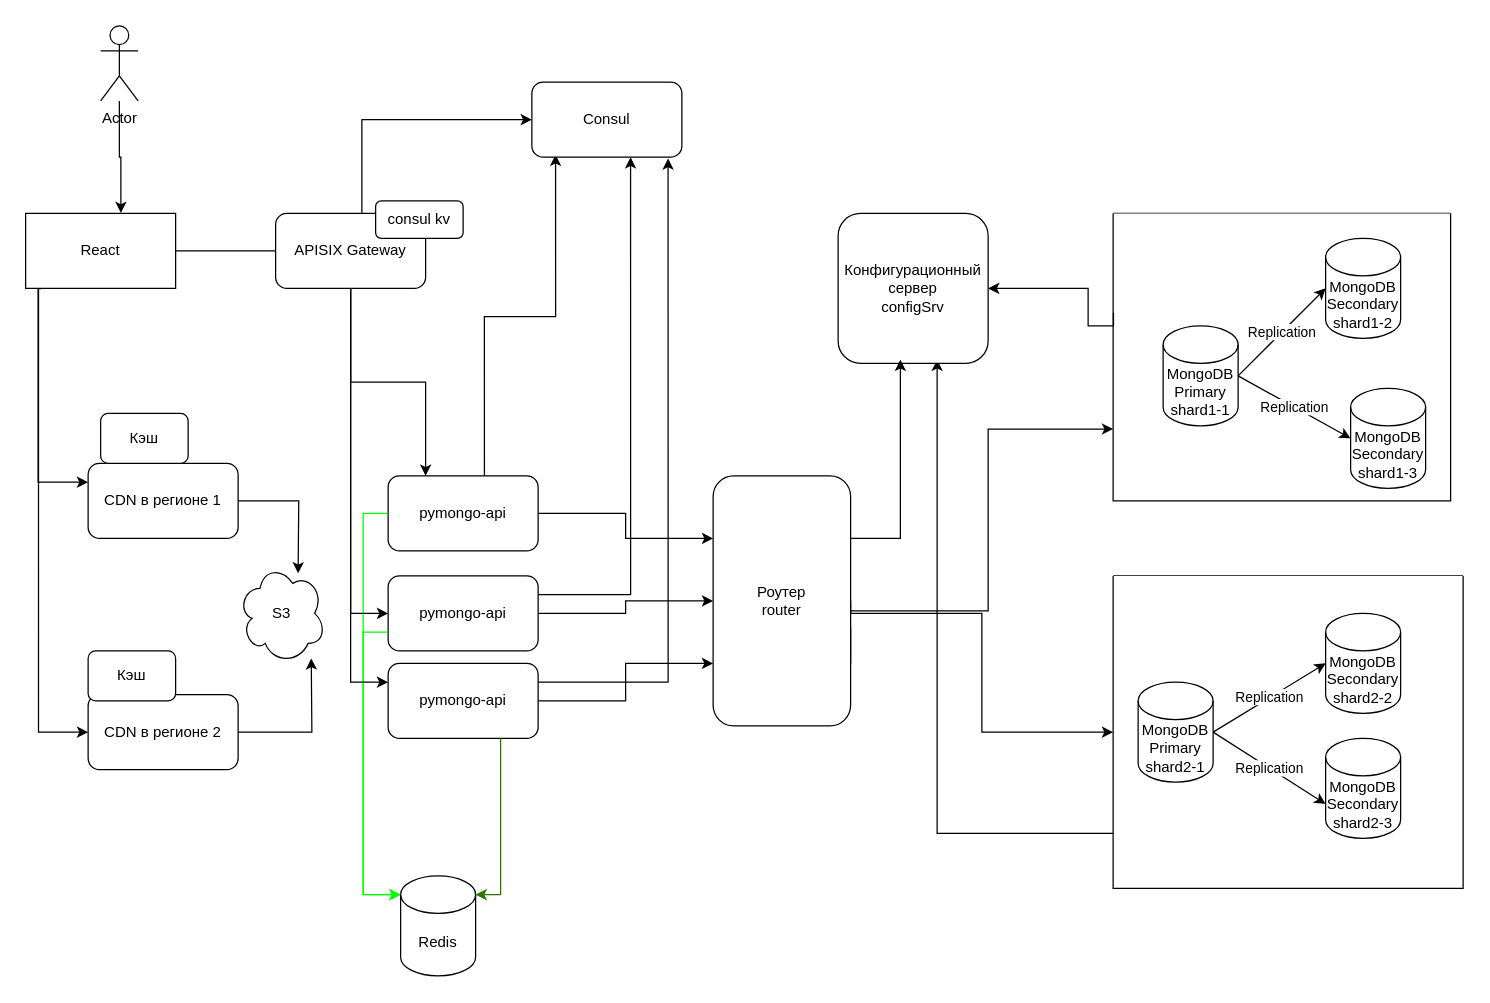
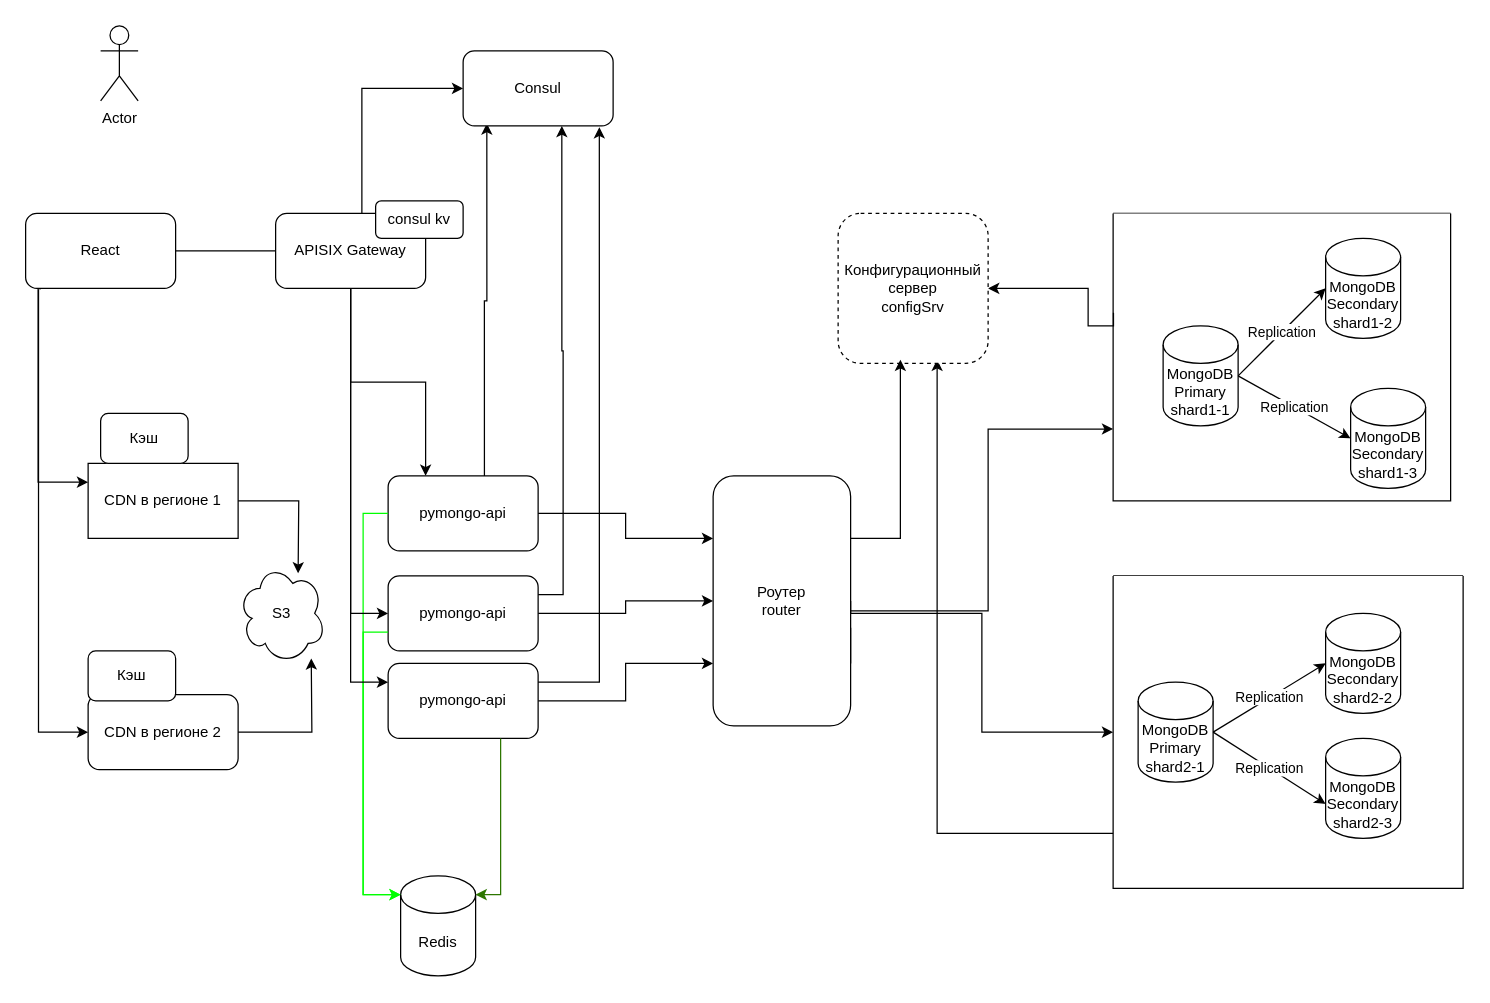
node "Consul": moved (607, 119) -> (538, 88)
edge "Actor" -> "React": removed
node "React": shape rectangle -> rounded rectangle
node "Конфигурационный сервер configSrv": style solid -> dashed
node "CDN в регионе 1": shape rounded rectangle -> rectangle
